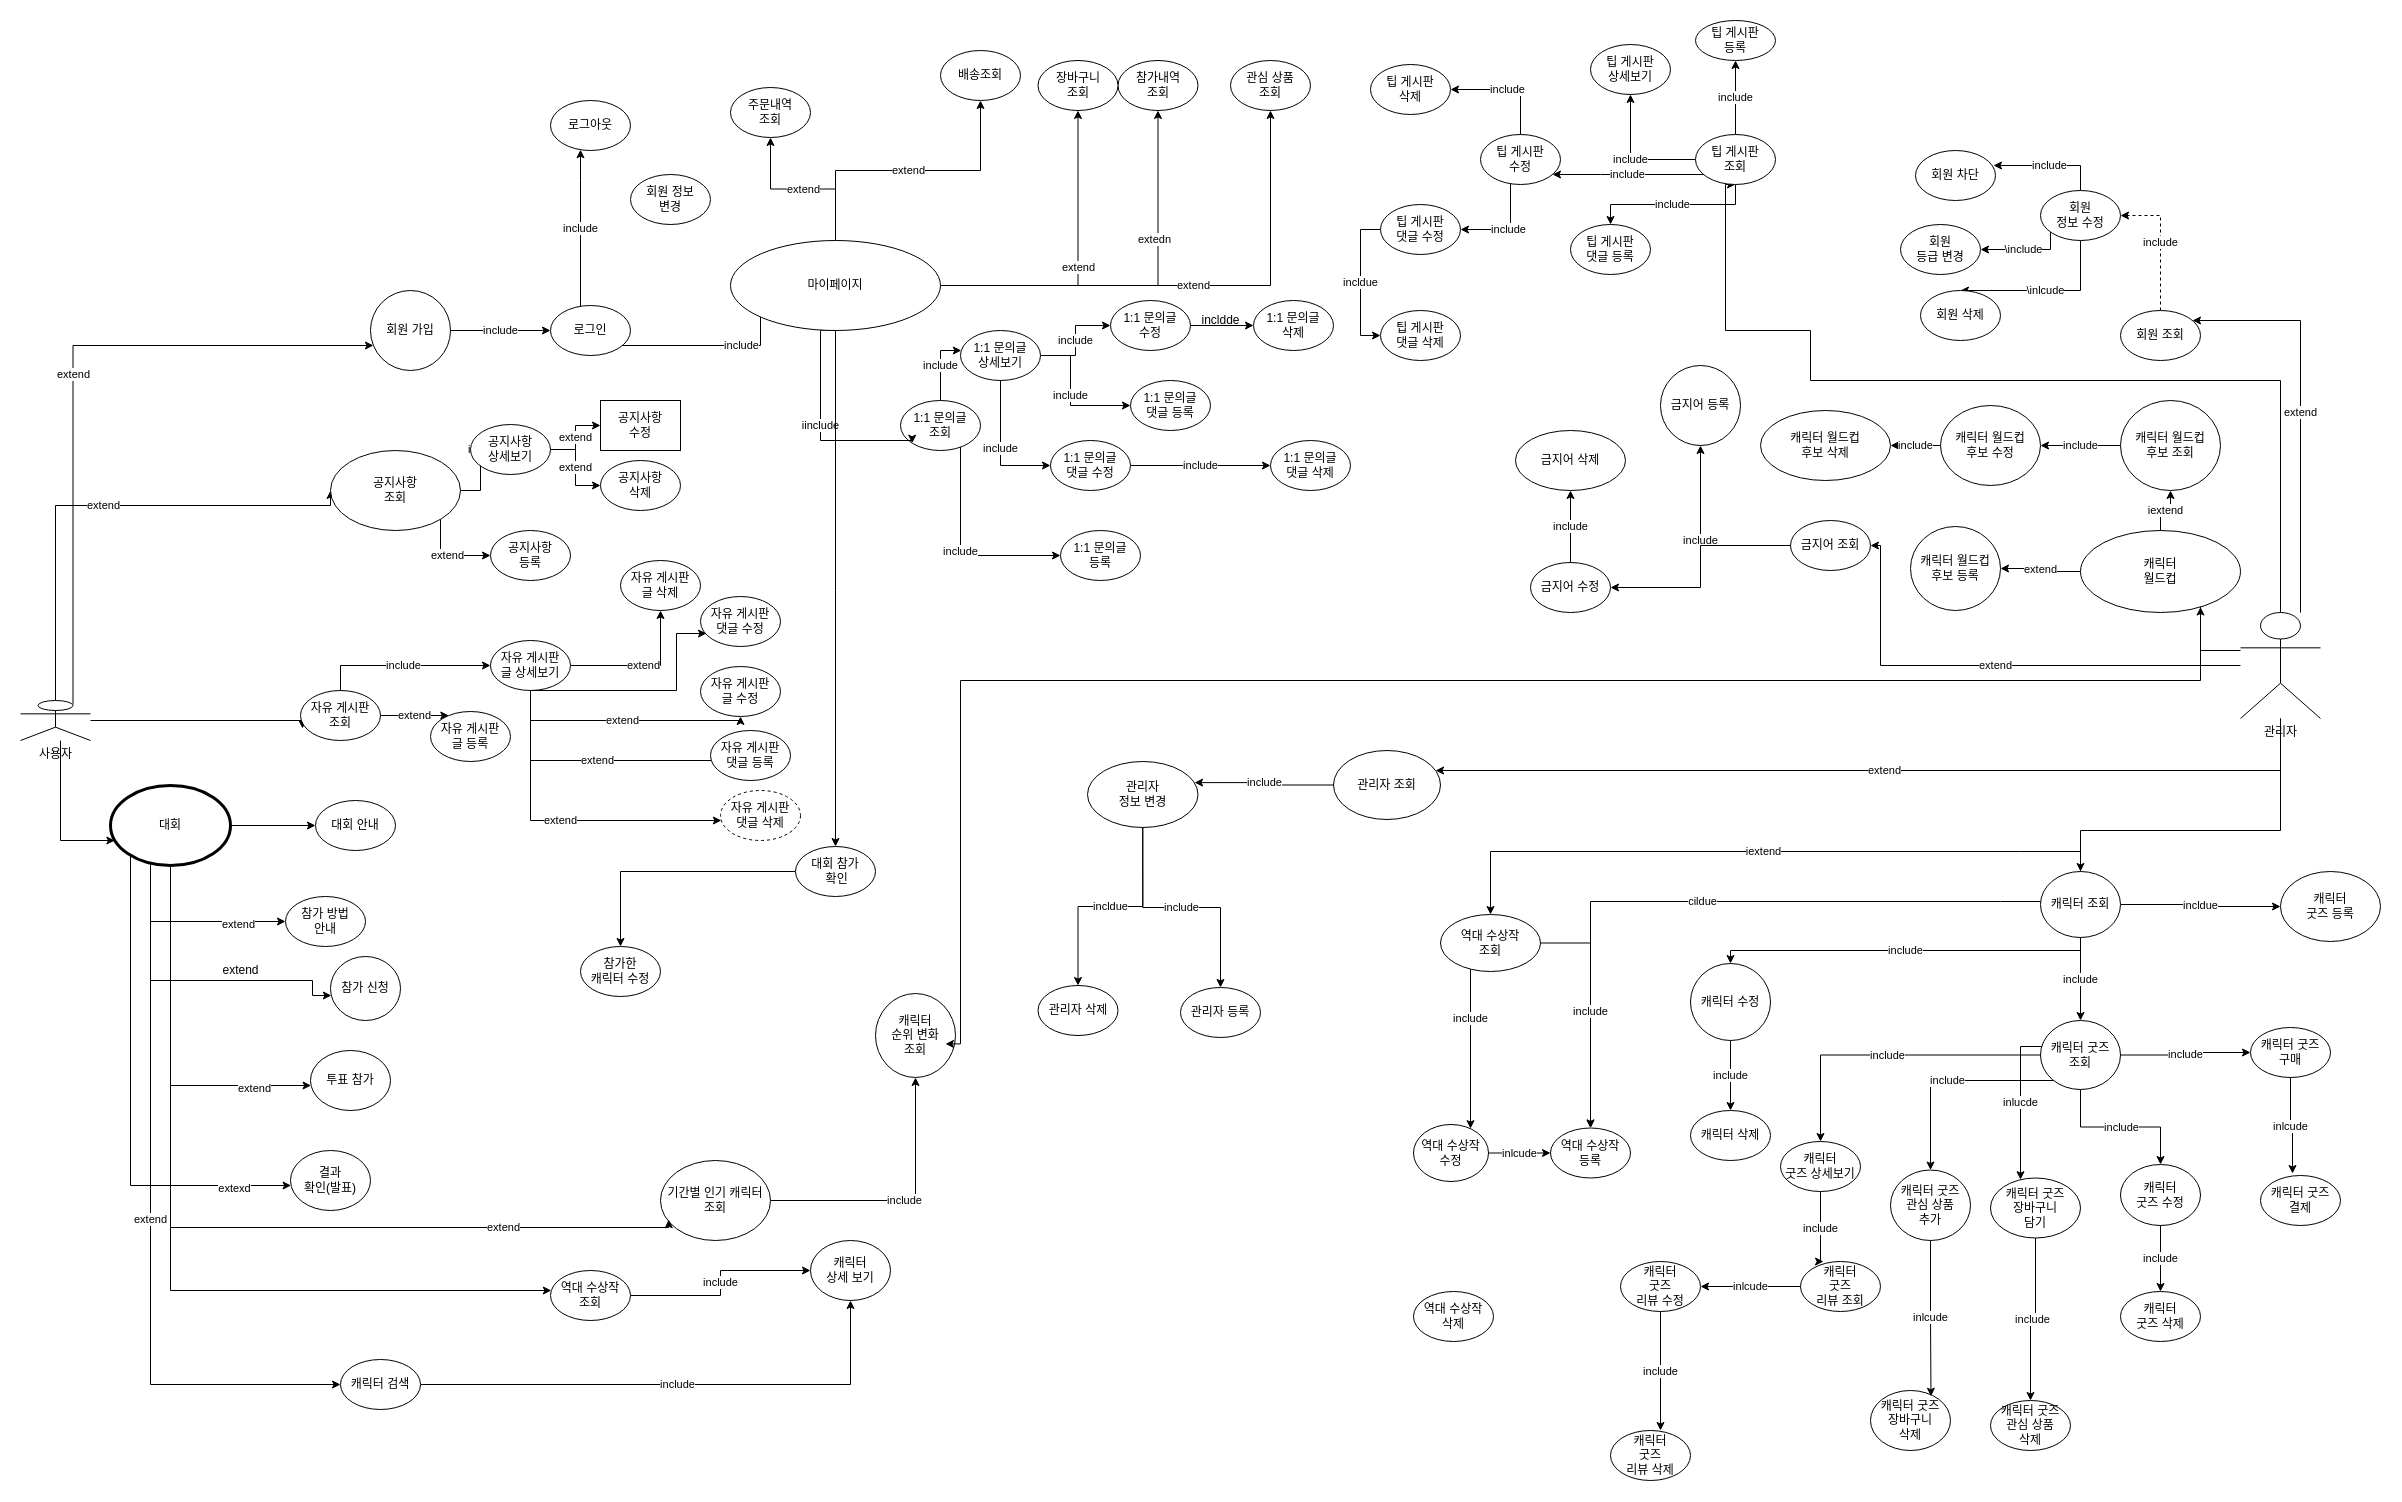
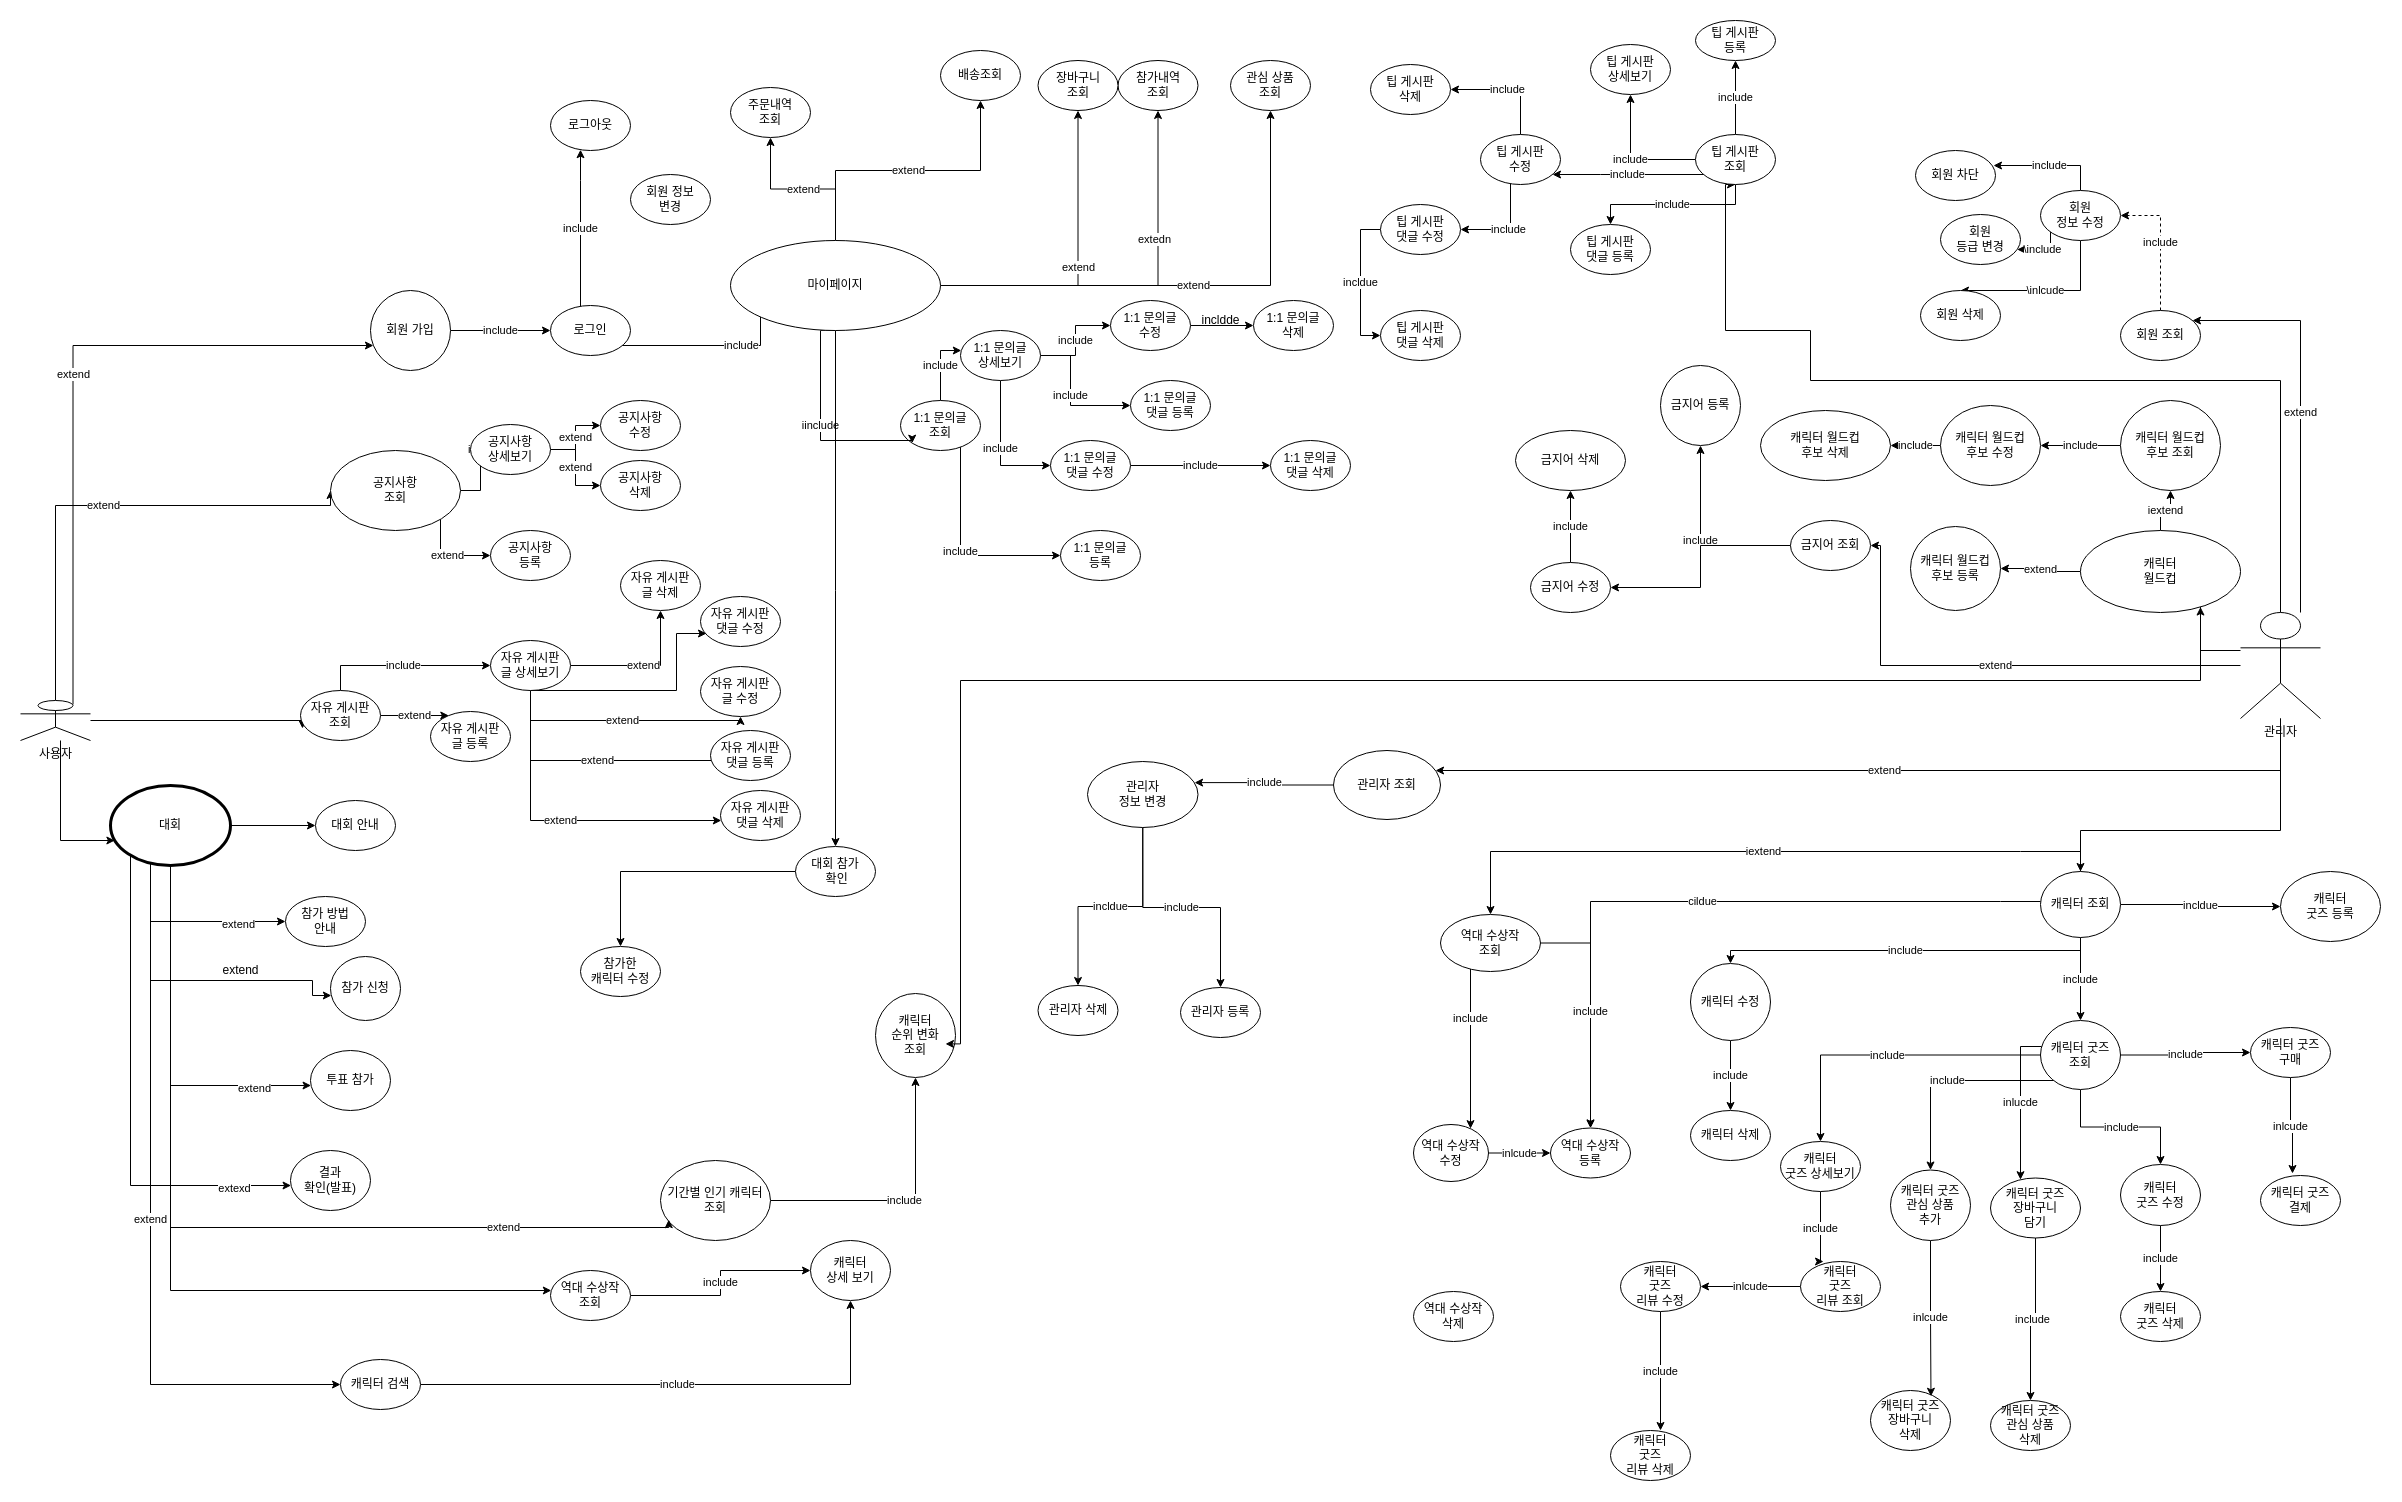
node "회원 등급 변경": moved (1941, 250) -> (1981, 240)
node "공지사항 수정": shape rectangle -> ellipse
node "자유 게시판 댓글 삭제": style dashed -> solid
